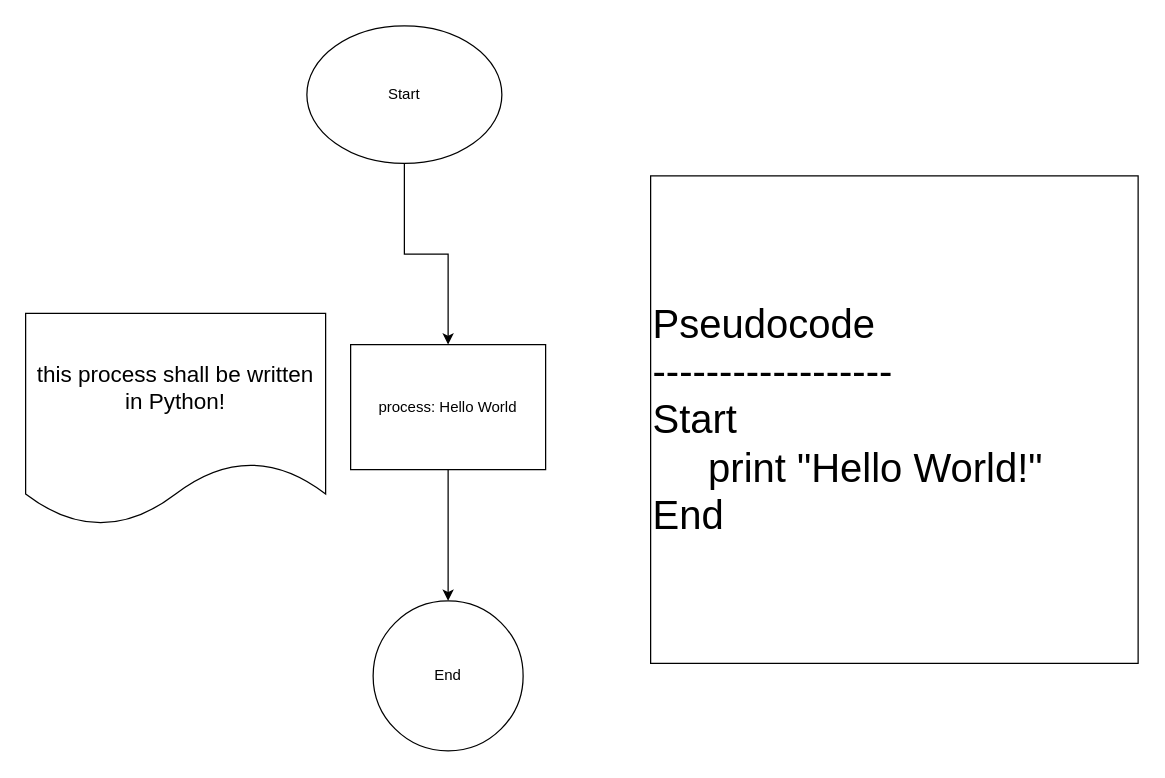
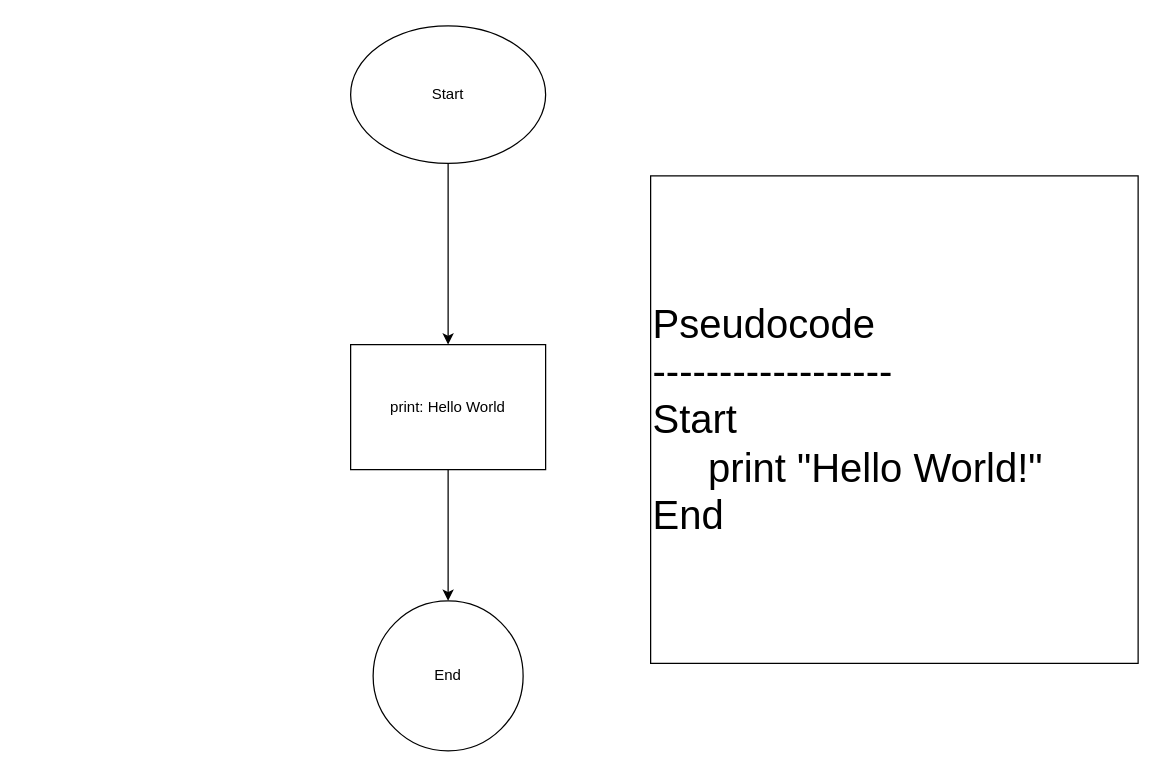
node "Start": moved (404, 94) -> (448, 94)
node "process: Hello World": label "process: Hello World" -> "print: Hello World"
node "this process shall be written in Python!": removed
